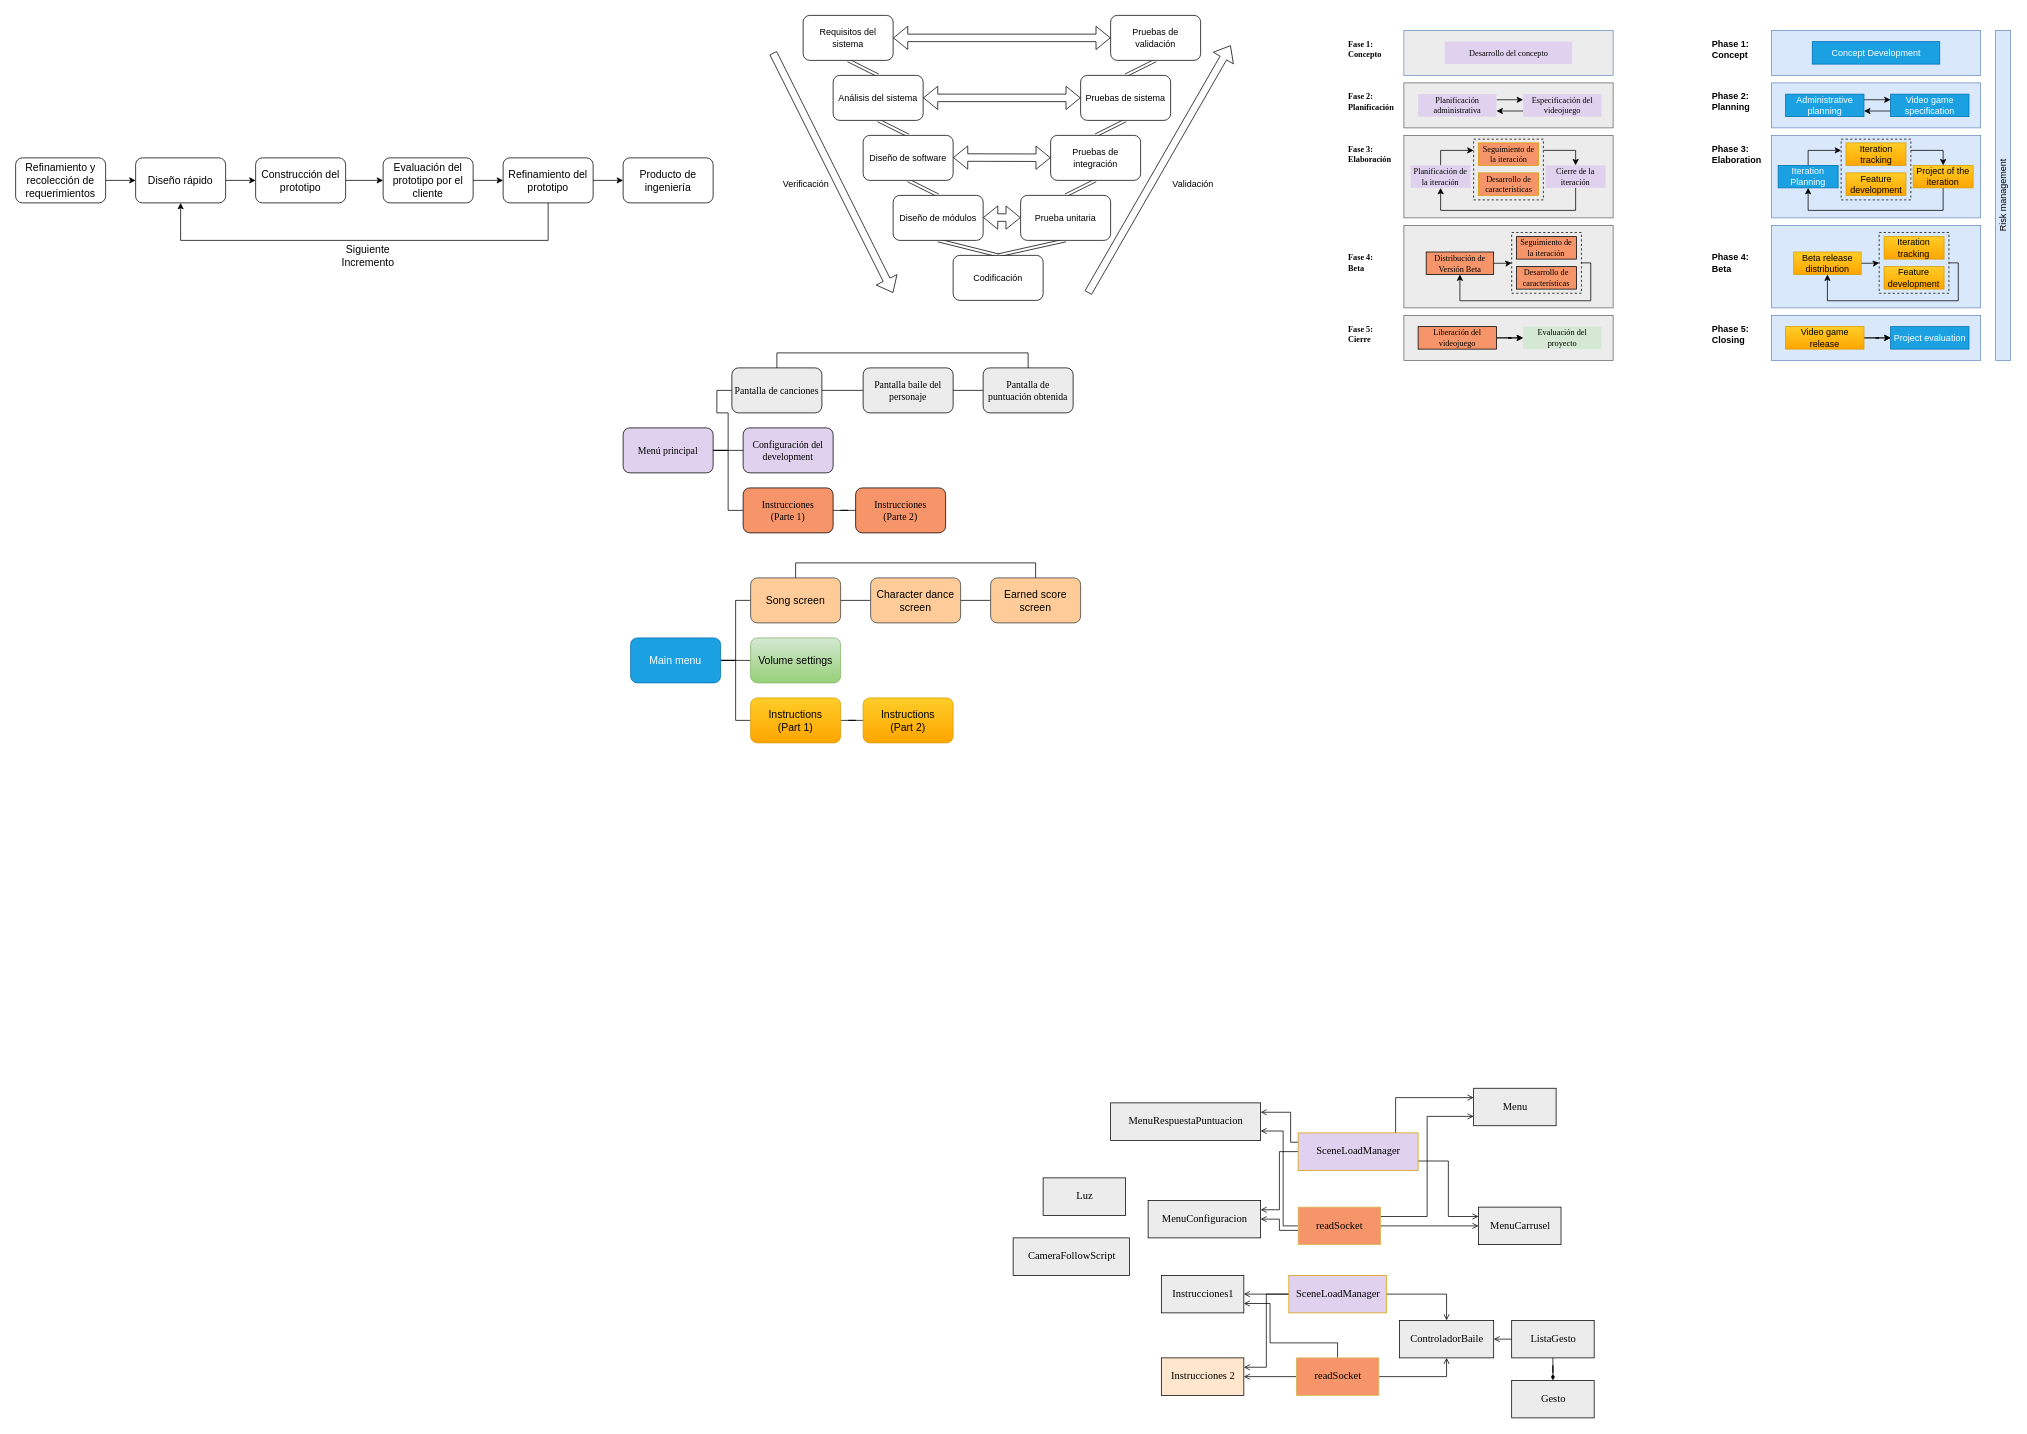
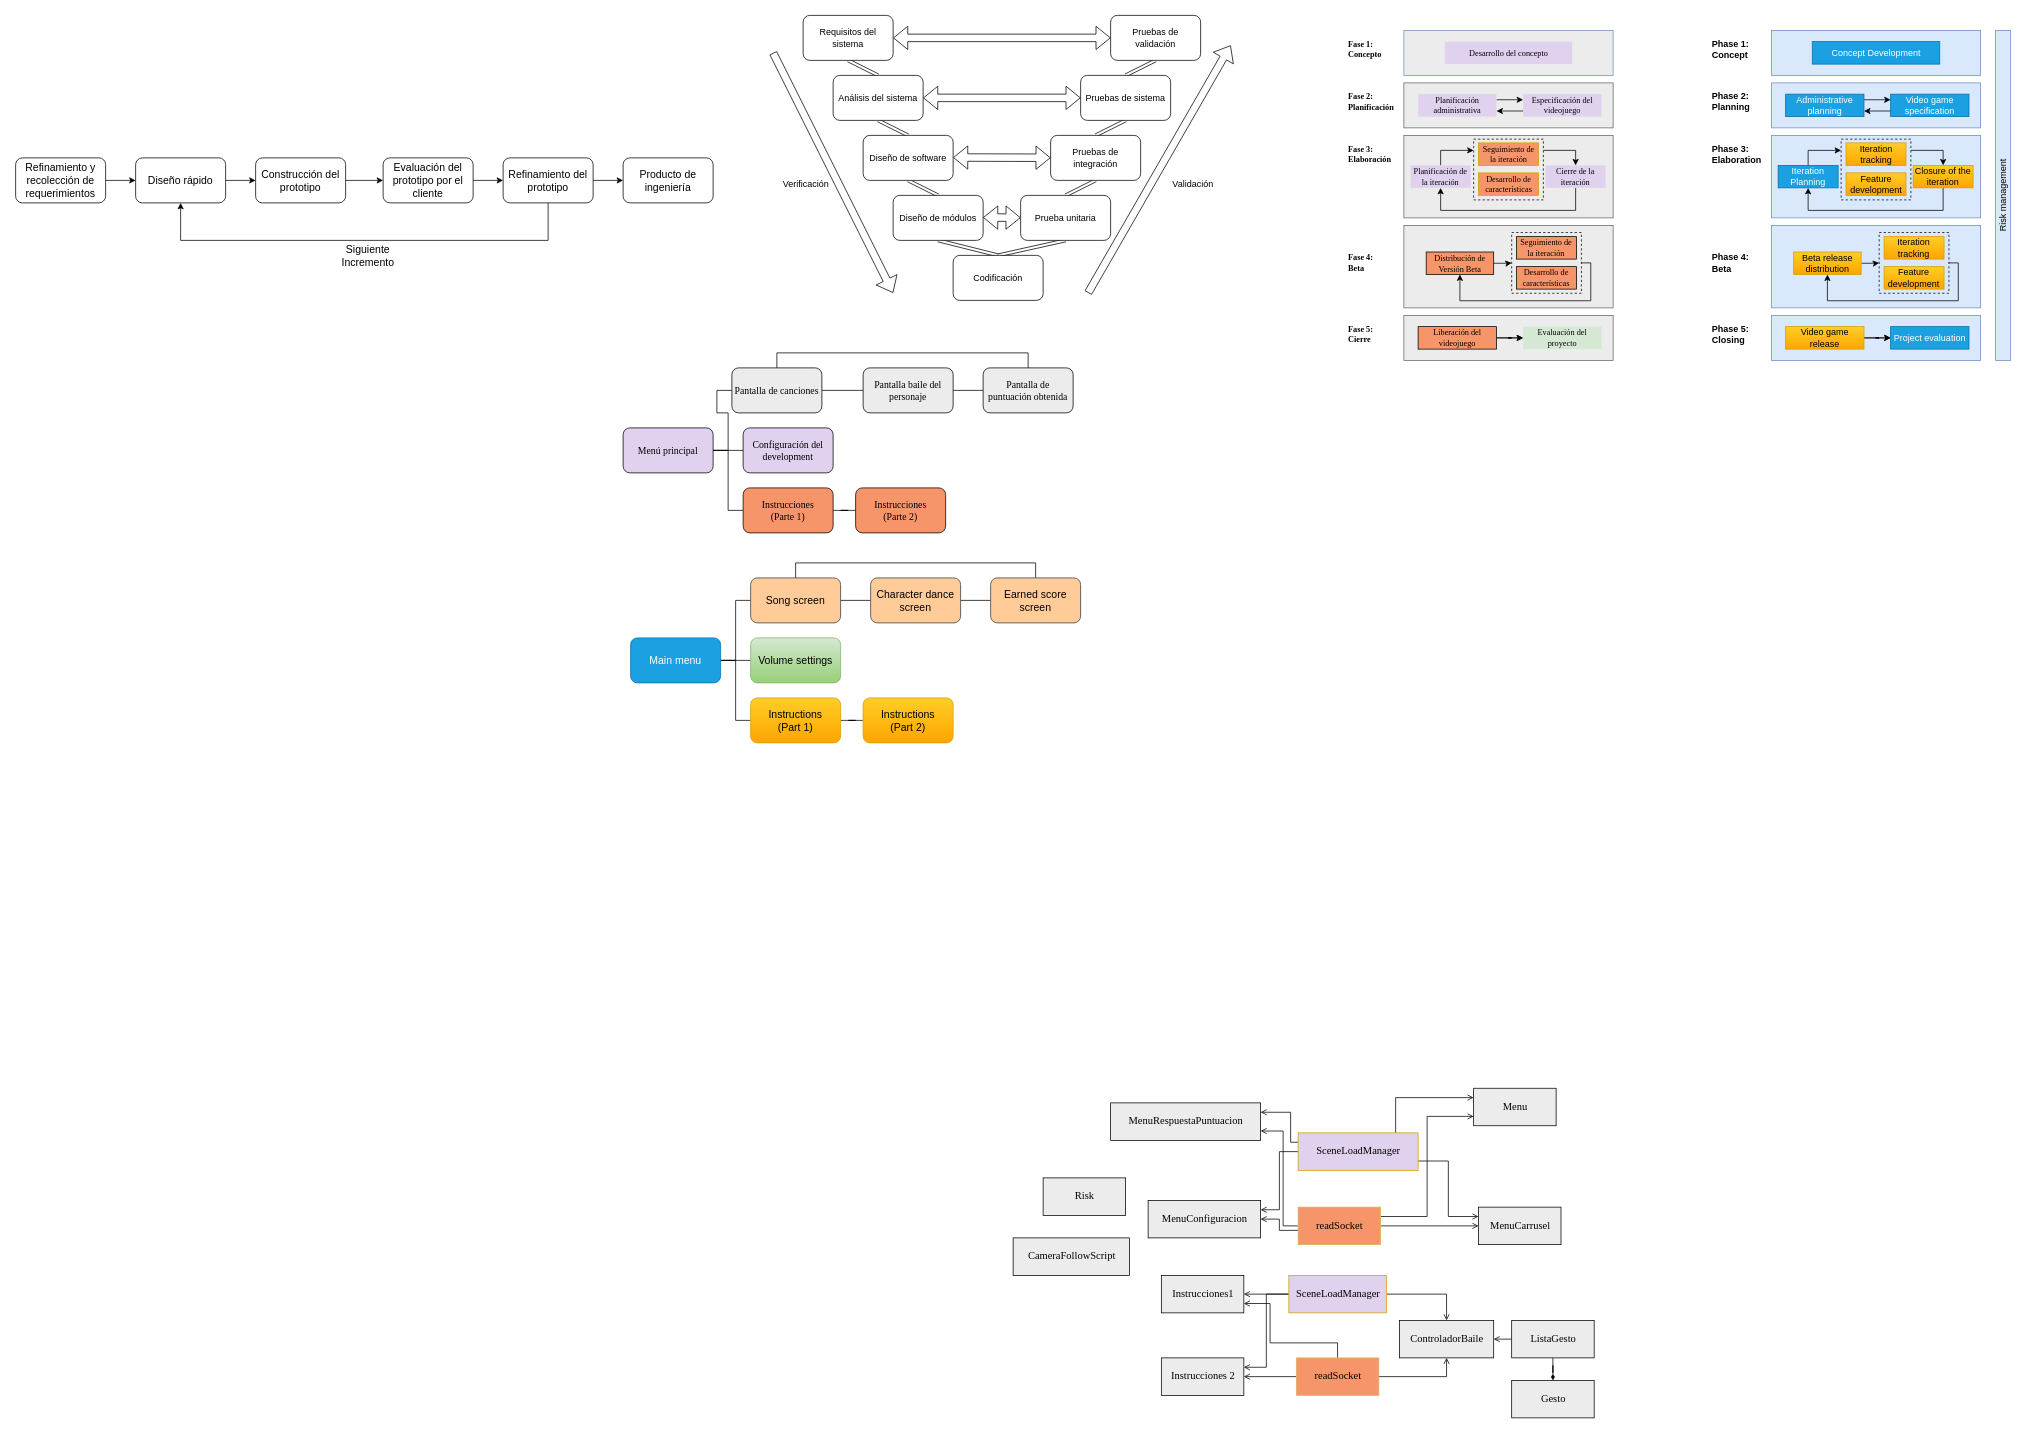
node "Project of the iteration": label "Project of the iteration" -> "Closure of the iteration"
node "Luz": label "Luz" -> "Risk"
node "Instrucciones 2": fillcolor #ffe6cc -> #edeced
